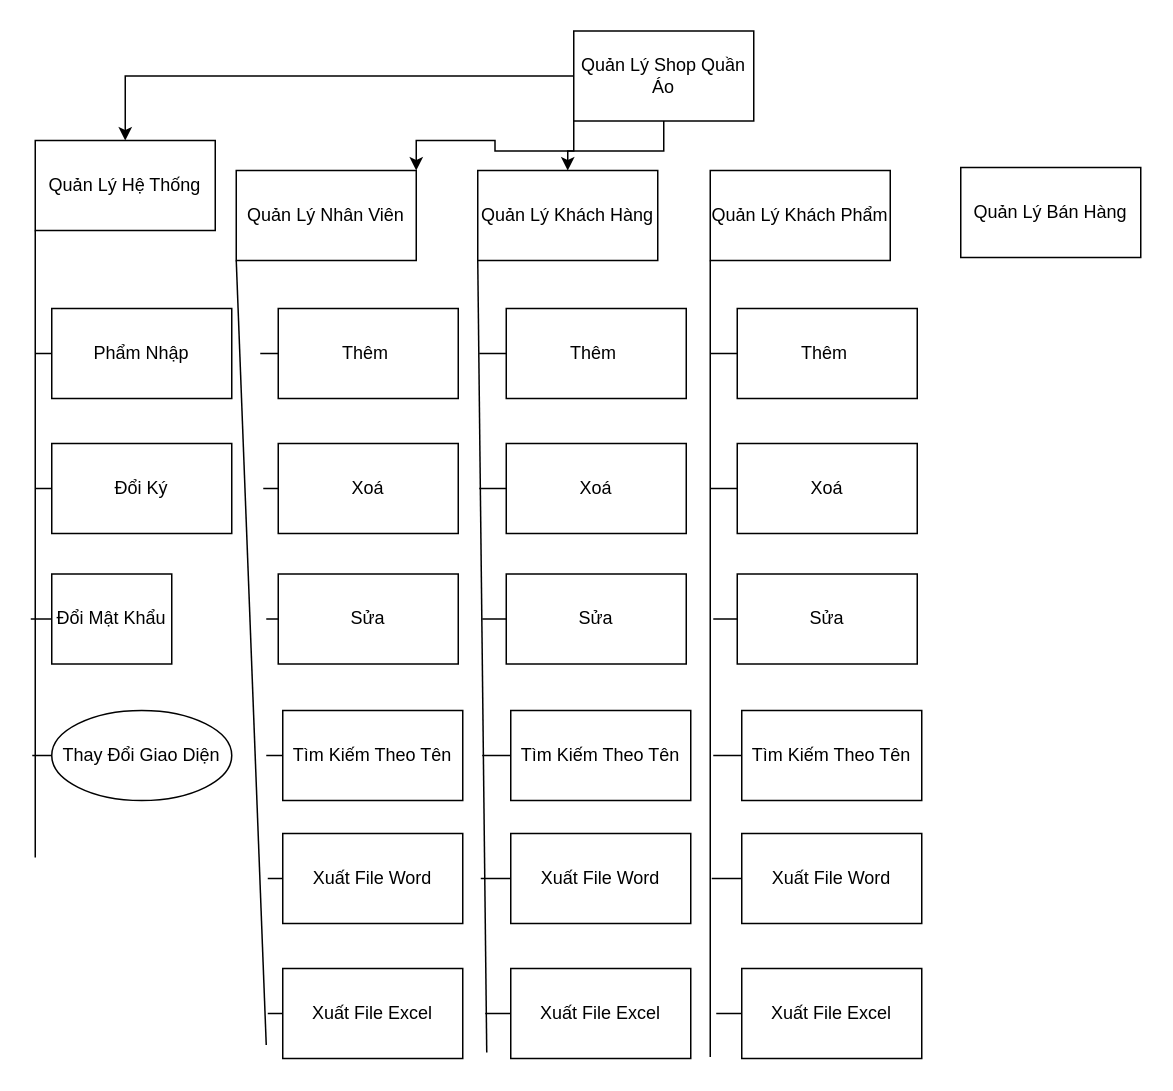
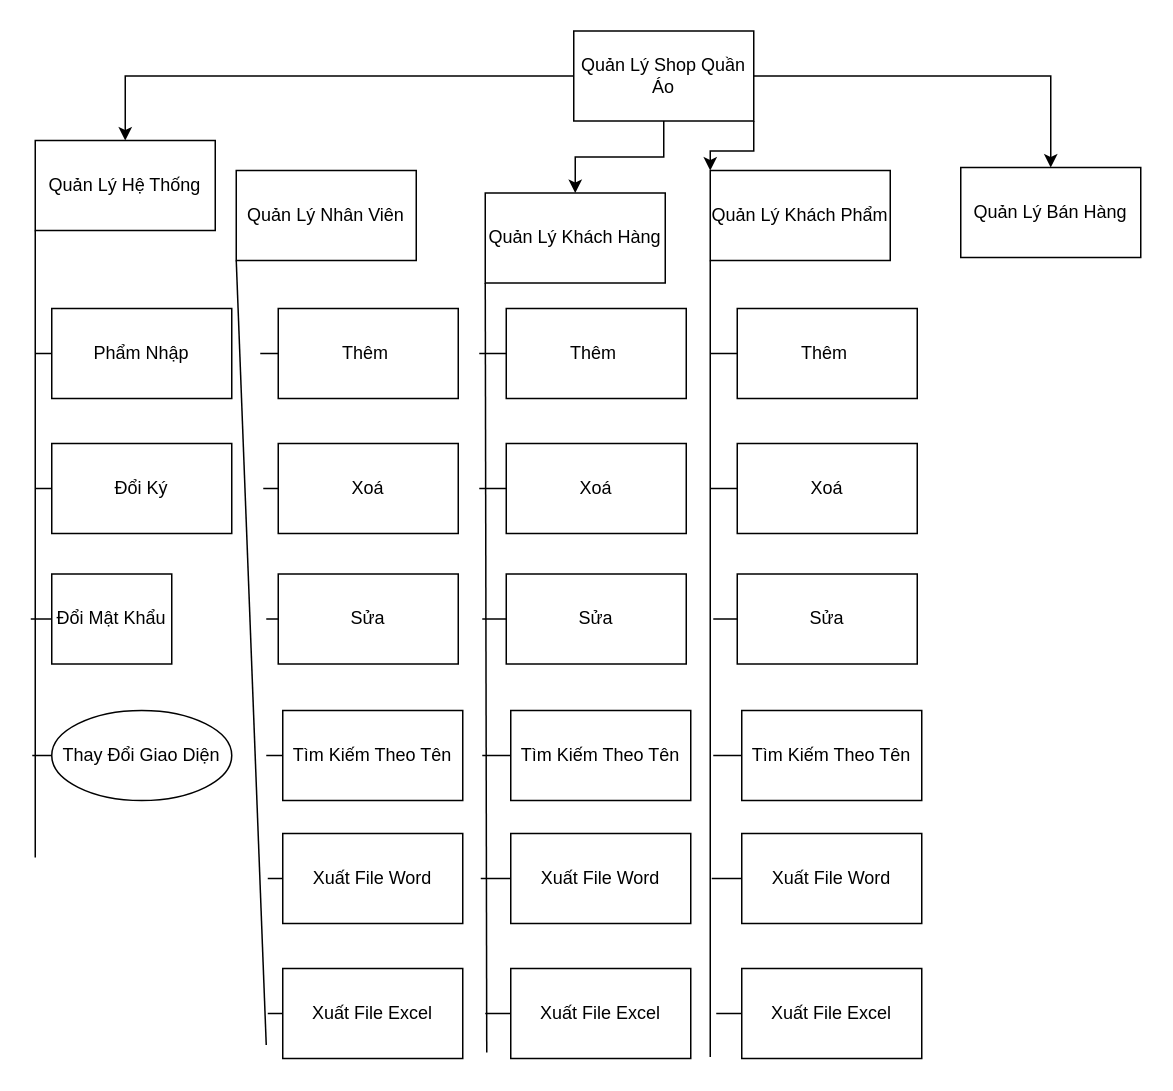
edge "Quản Lý Shop Quần Áo" -> "Quản Lý Bán Hàng": added
edge "Quản Lý Shop Quần Áo" -> "Quản Lý Nhân Viên": removed
edge "Quản Lý Shop Quần Áo" -> "Quản Lý Khách Phẩm": added
node "Quản Lý Khách Hàng": moved (568, 215) -> (575, 238)
